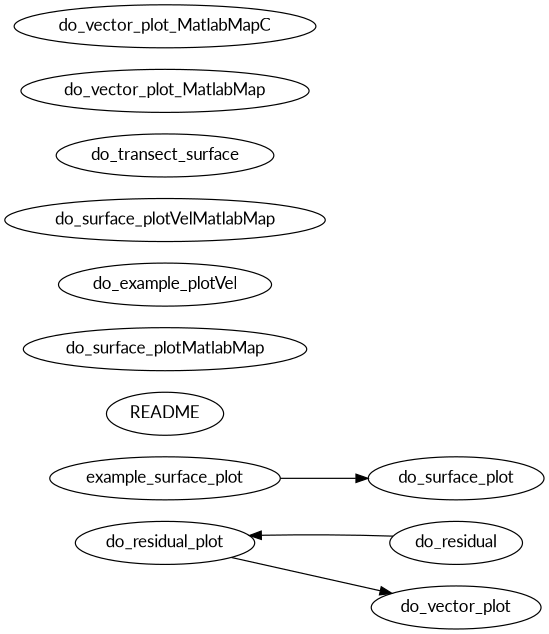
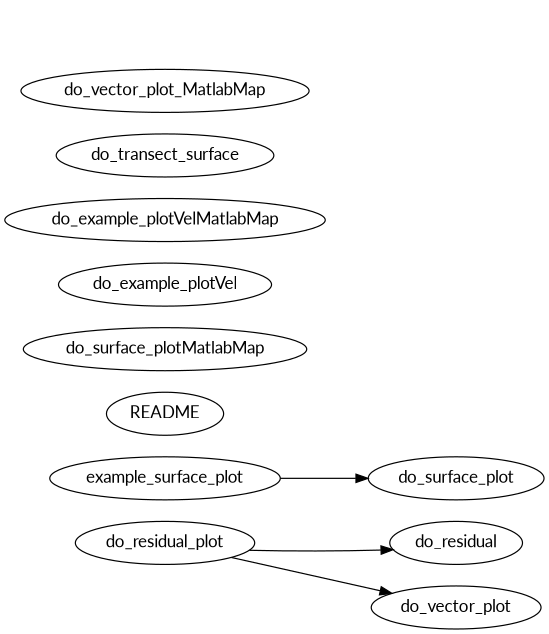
node "do_vector_plot_MatlabMapC": removed
node "do_surface_plotVelMatlabMap": label "do_surface_plotVelMatlabMap" -> "do_example_plotVelMatlabMap"
edge "do_residual" -> "do_residual_plot": reversed
